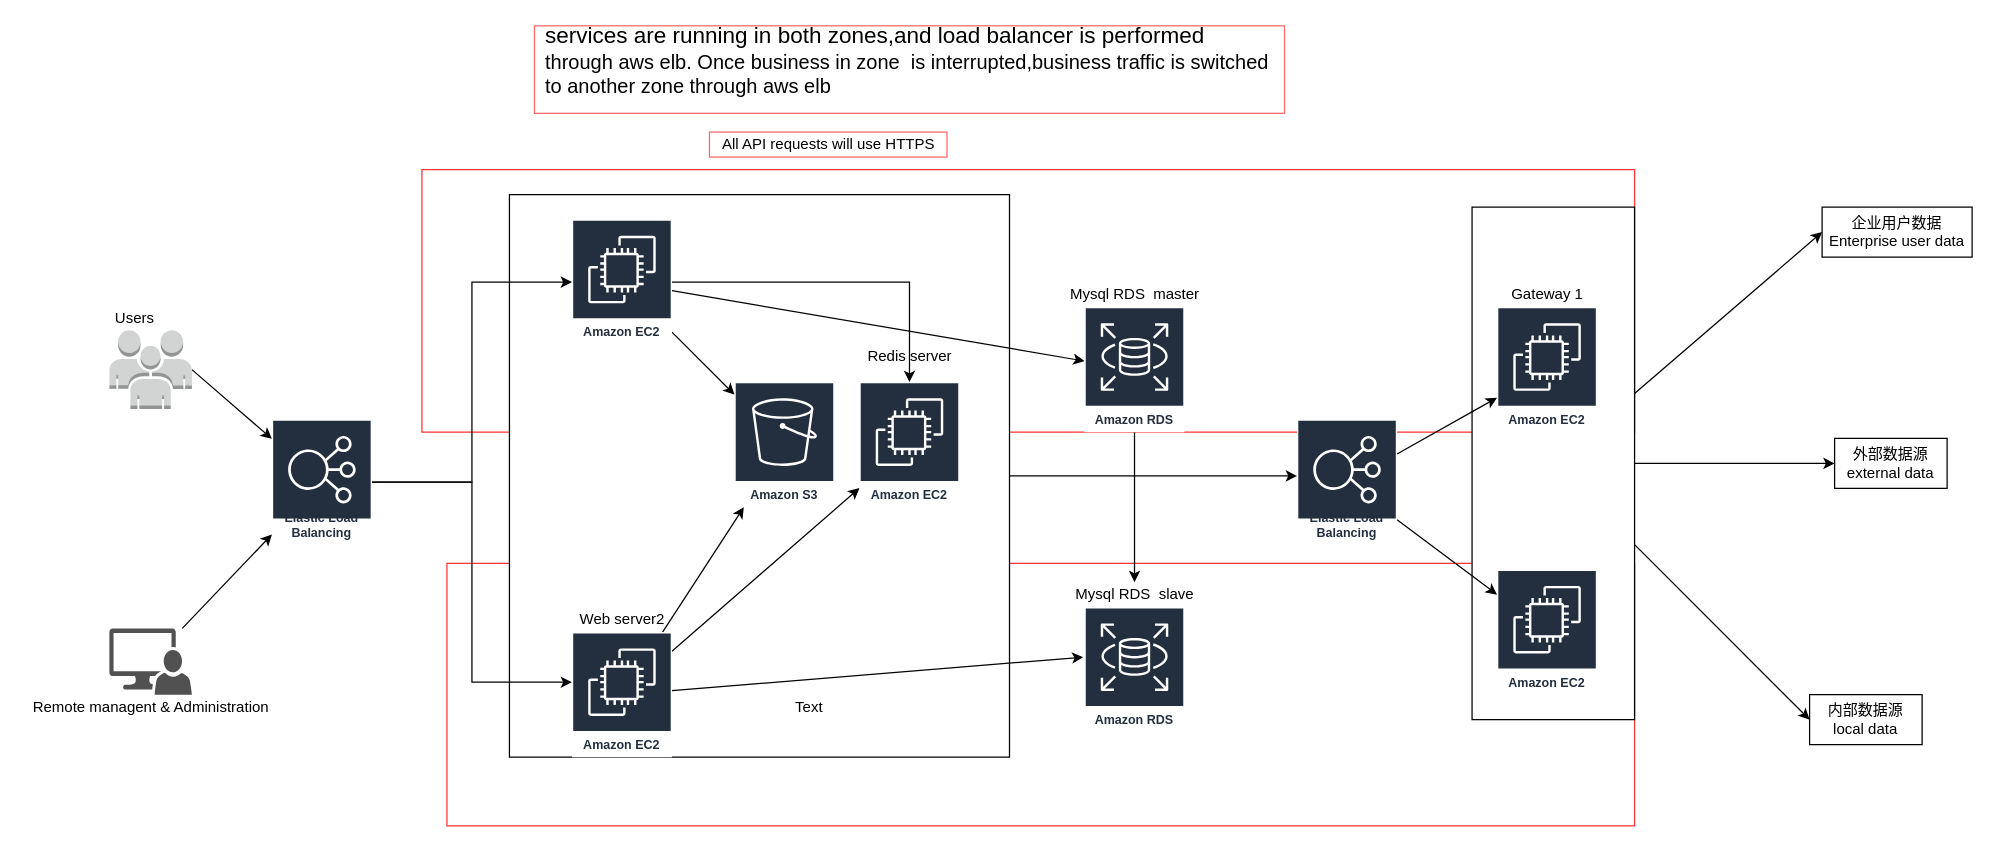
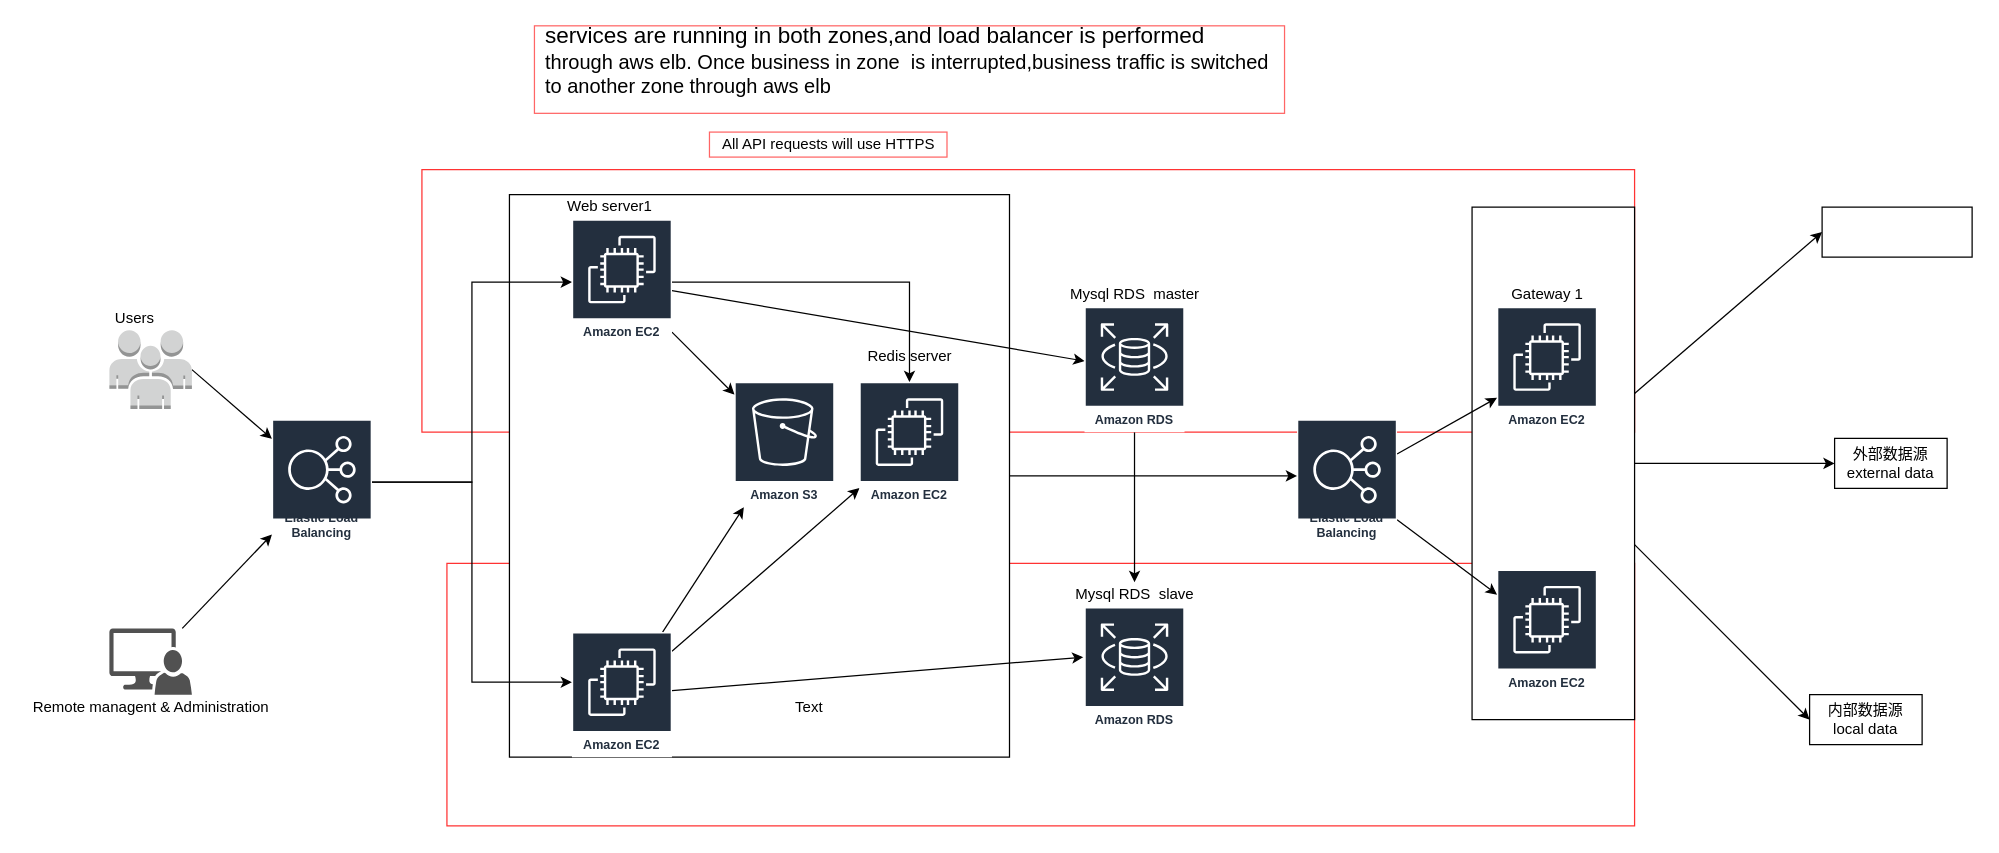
node "Web server1": added
node "企业用户数据 Enterprise user data": removed
node "Web server2": removed
